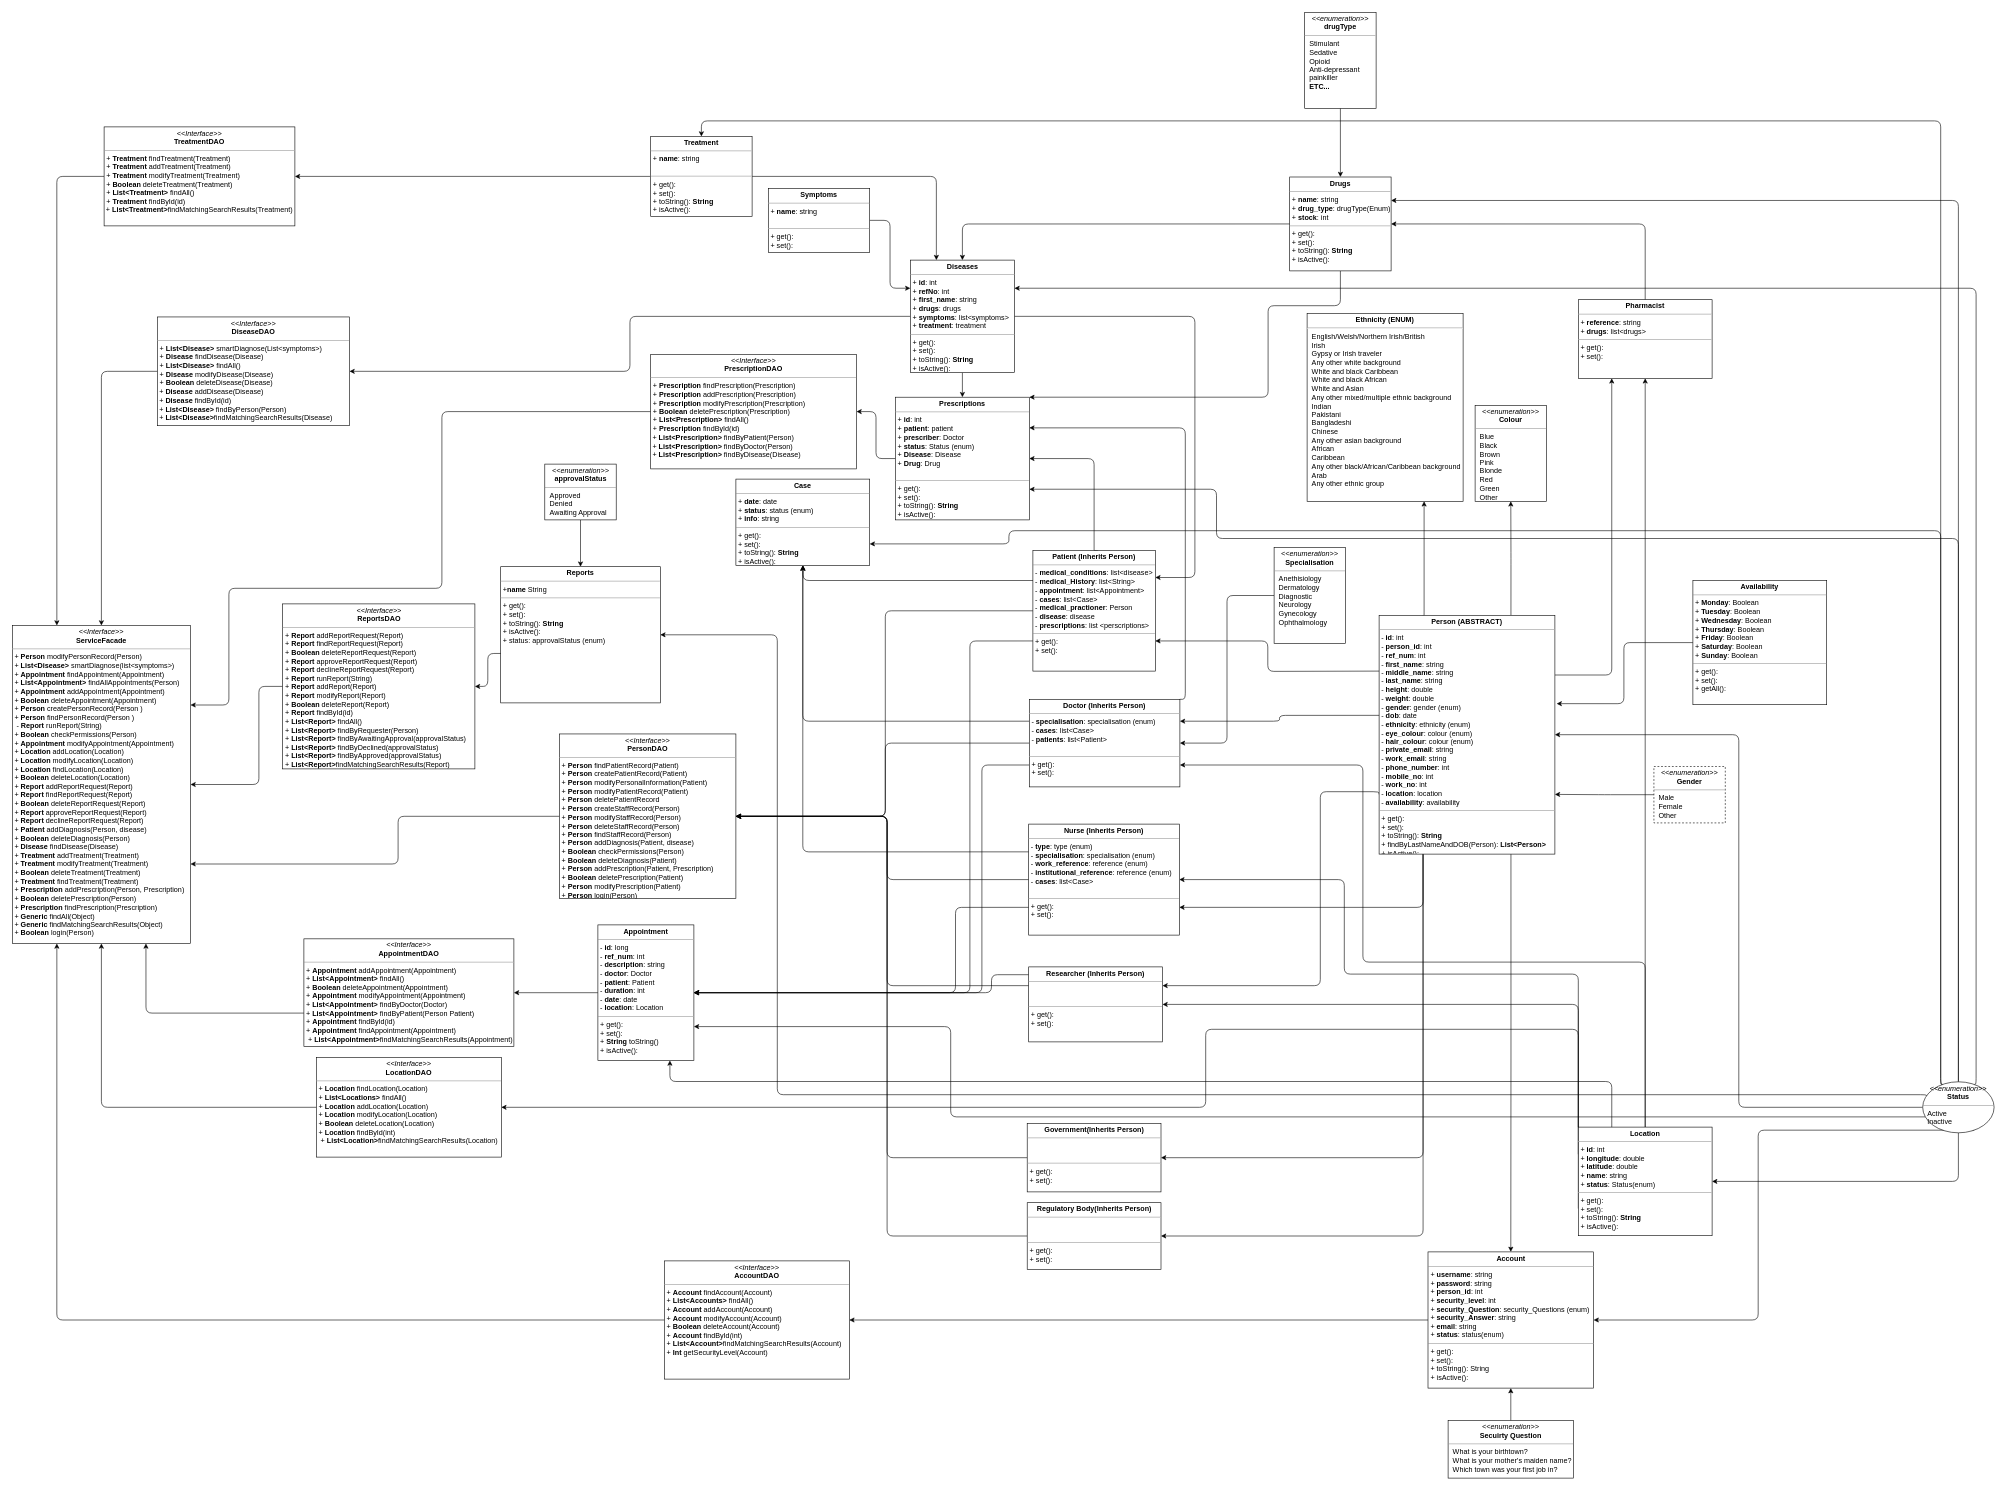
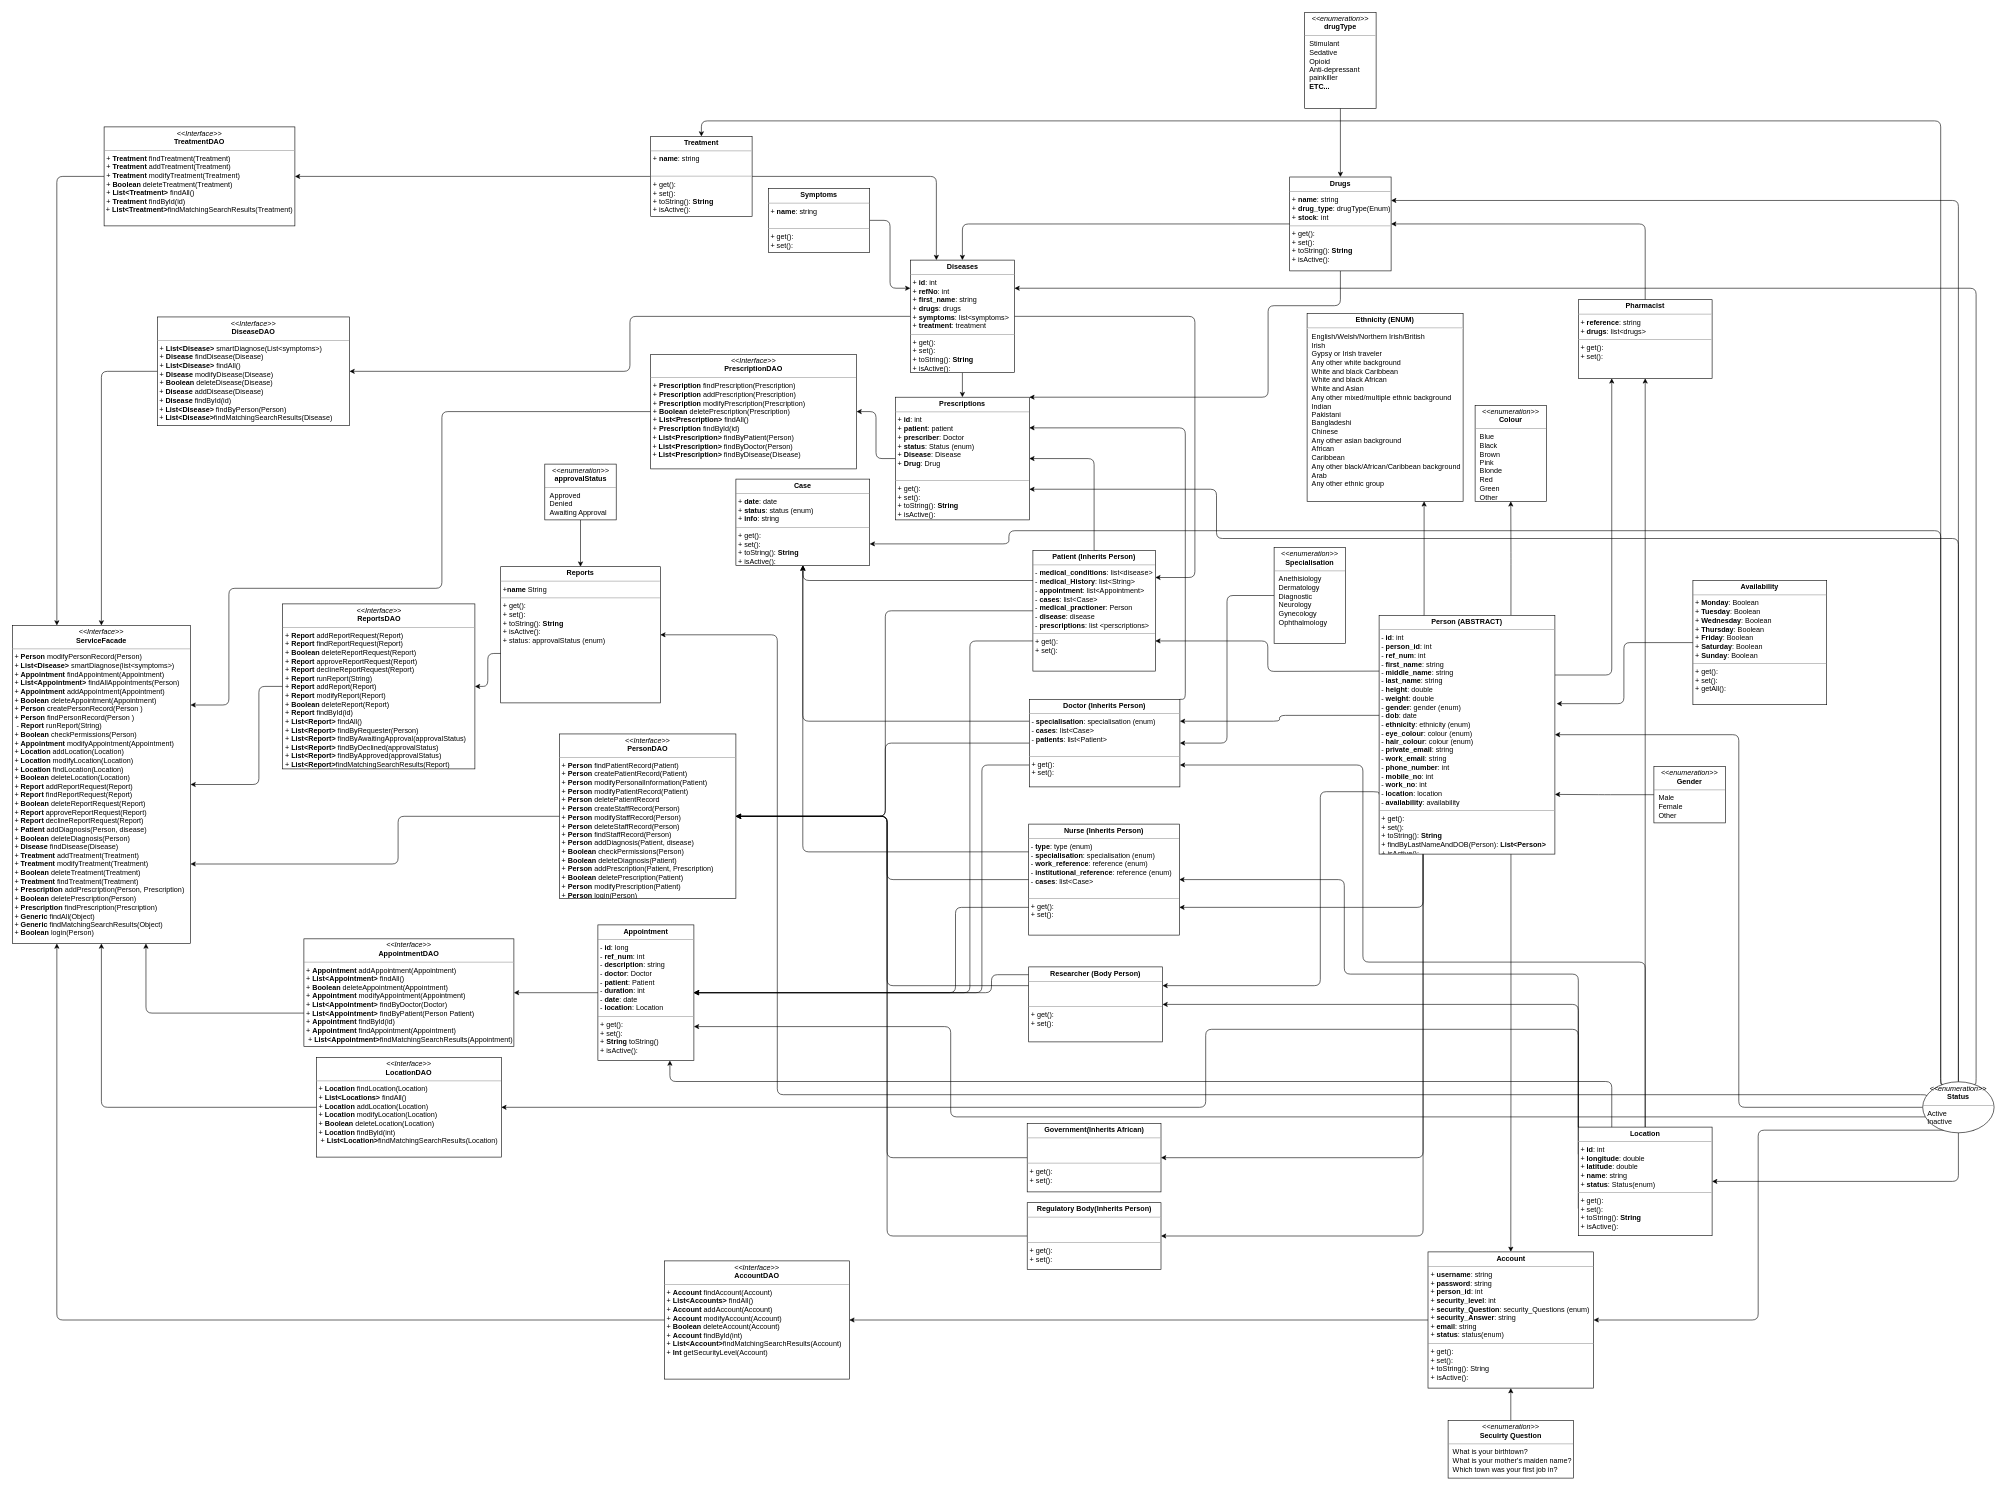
node "<<enumeration>> Gender Male Female Other": style dashed -> solid
node "Researcher (Inherits Person) + get(): + set():": label "Researcher (Inherits Person) + get(): + set():" -> "Researcher (Body Person) + get(): + set():"
node "Government(Inherits Person) + get(): + set():": label "Government(Inherits Person) + get(): + set():" -> "Government(Inherits African) + get(): + set():"
